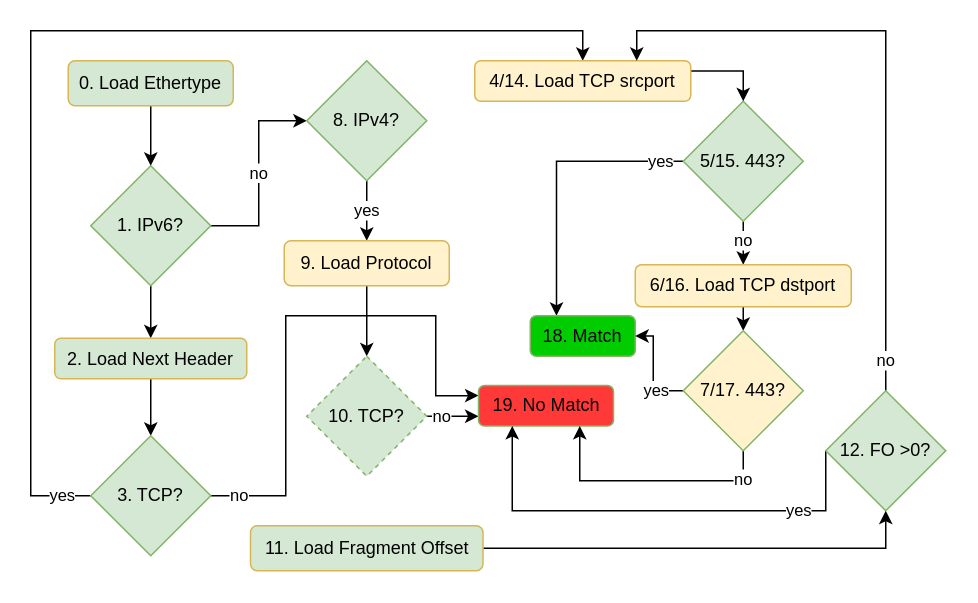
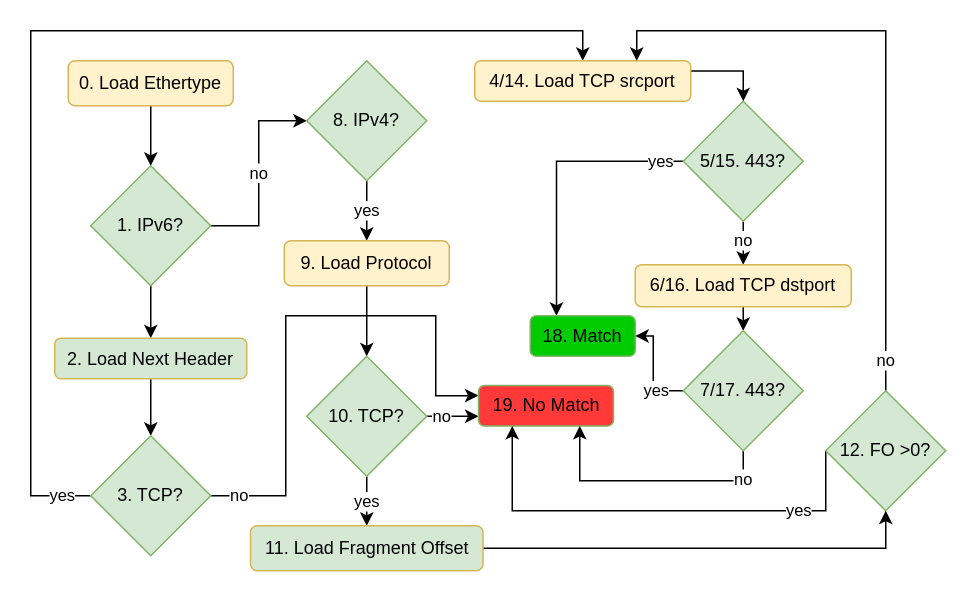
node "0. Load Ethertype": fillcolor #d5e8d4 -> #fff2cc
node "7/17. 443?": fillcolor #fff2cc -> #d5e8d4
node "10. TCP?": style dashed -> solid
edge "10. TCP?" -> "11. Load Fragment Offset": added, label "yes"
